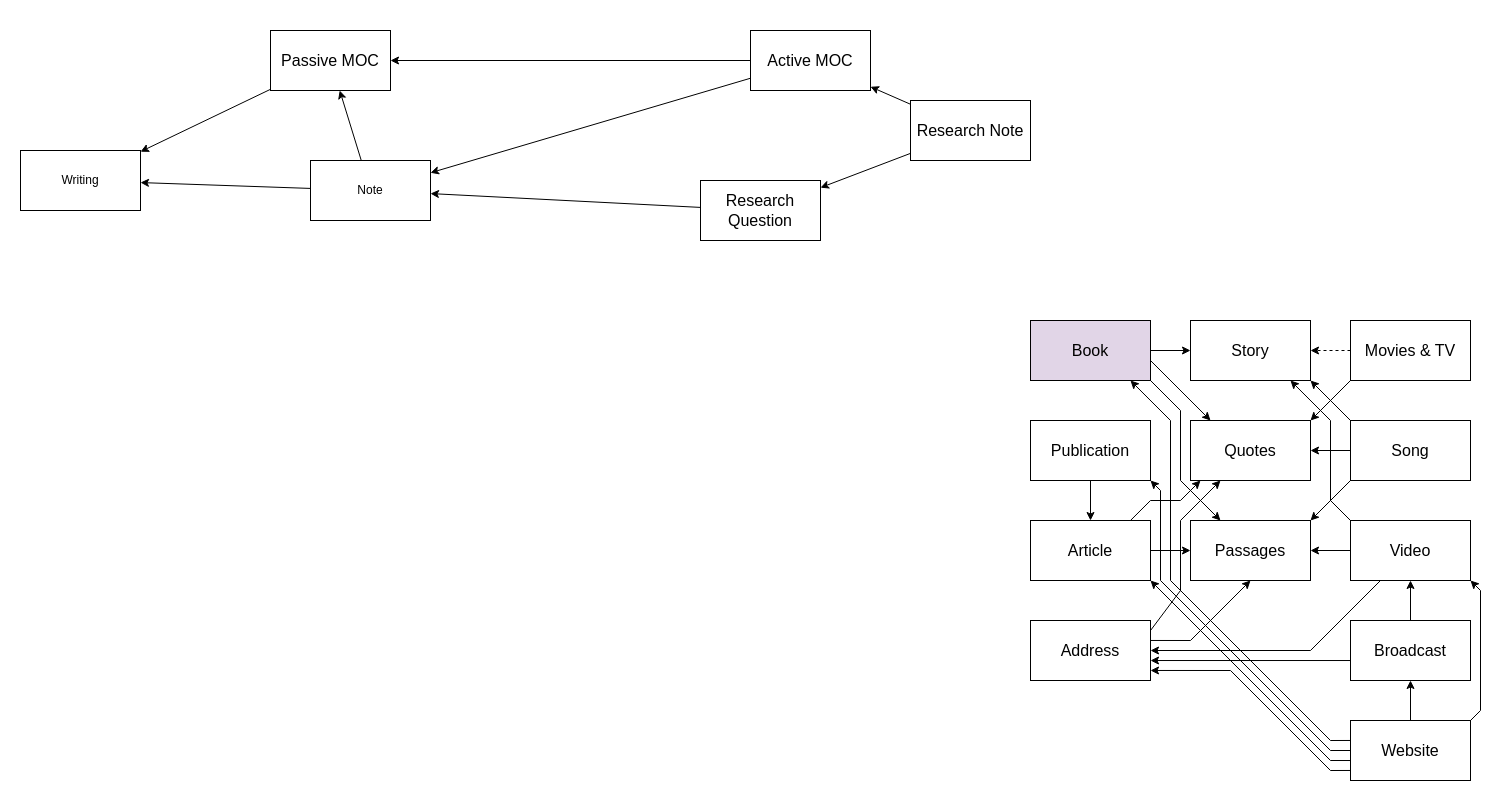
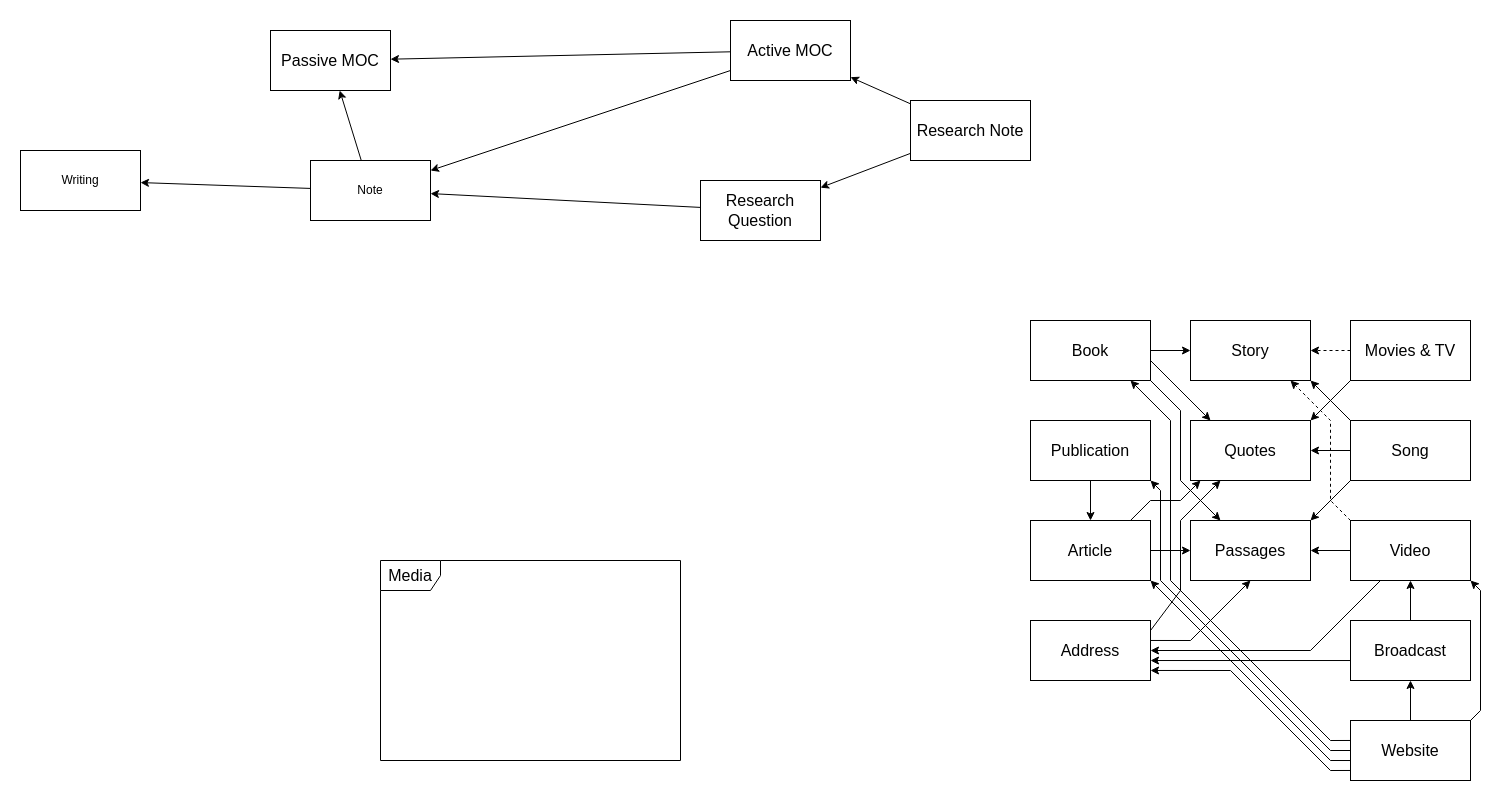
node "Active MOC": moved (811, 61) -> (791, 51)
edge "Passive MOC" -> "Writing": removed
node "Book": fillcolor #e1d5e7 -> #ffffff
edge "Video" -> "Story": style solid -> dashed
node "Media": added
